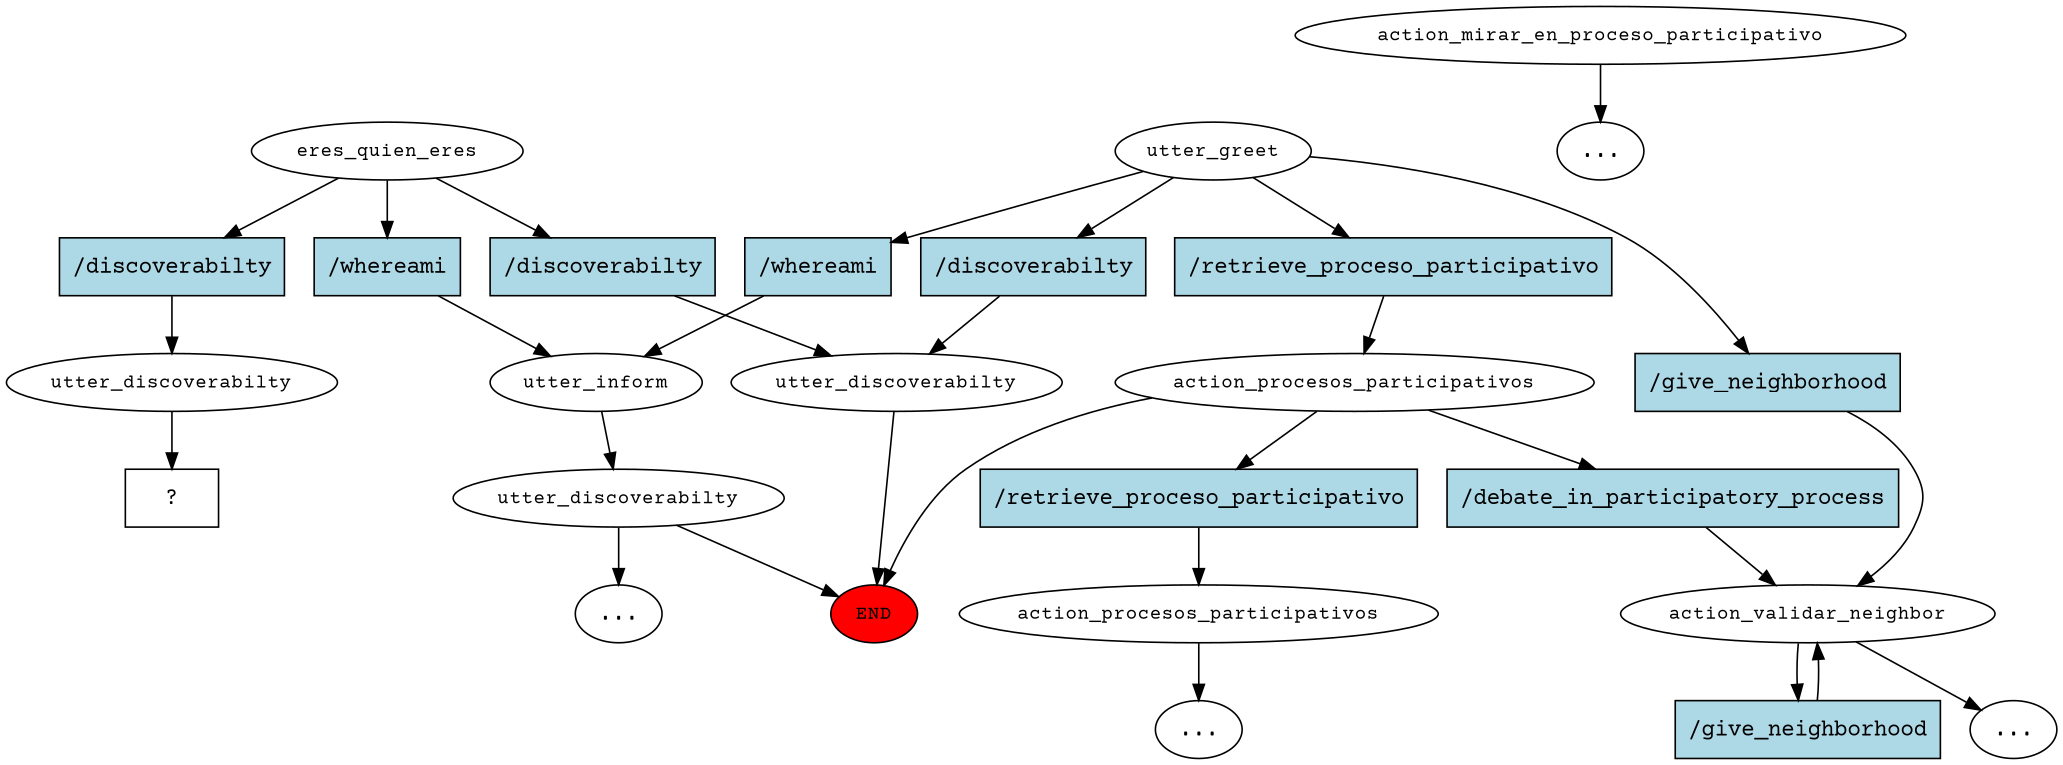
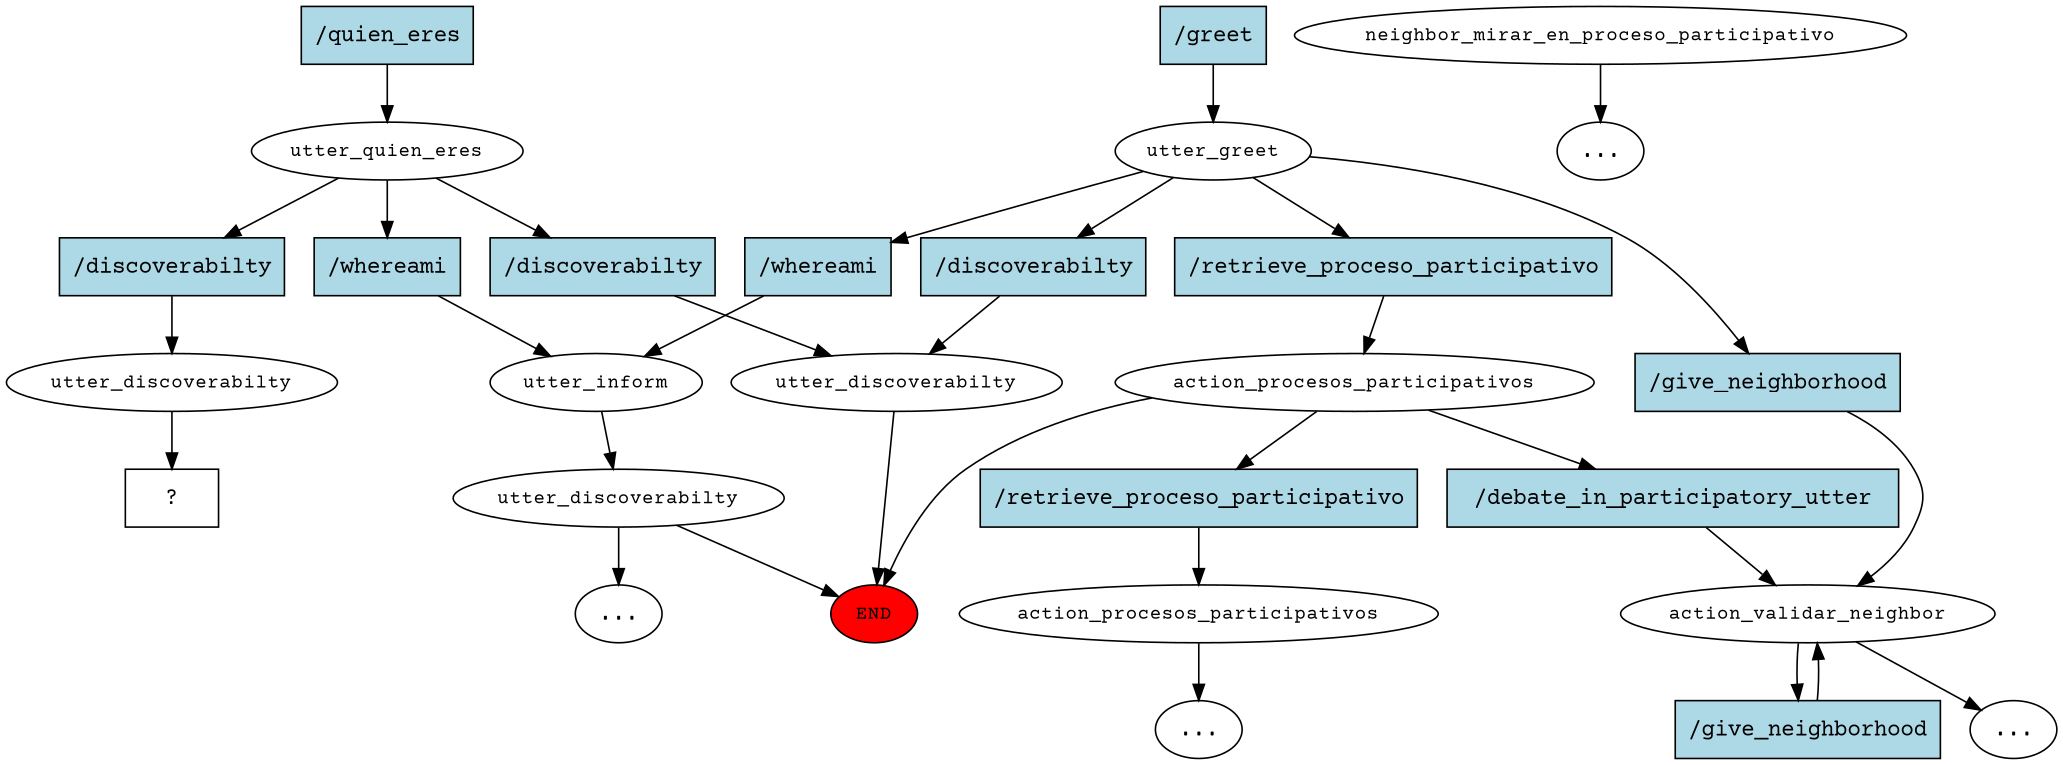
node "/quien_eres": added
node "/greet": added
node "action_mirar_en_proceso_participativo": label "action_mirar_en_proceso_participativo" -> "neighbor_mirar_en_proceso_participativo"
node "eres_quien_eres": label "eres_quien_eres" -> "utter_quien_eres"
node "/debate_in_participatory_process": label "/debate_in_participatory_process" -> "/debate_in_participatory_utter"
